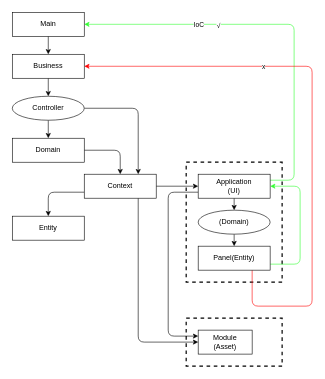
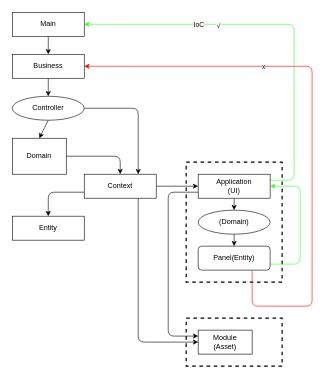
node "Domain": size 72x24 -> 54x36
node "Panel(Entity)": shape rectangle -> rounded rectangle
